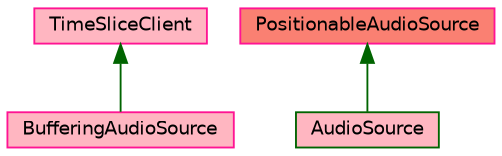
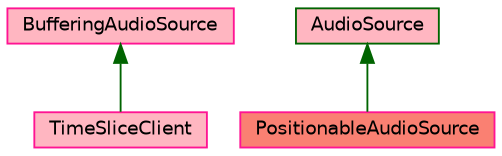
edge "BufferingAudioSource" -> "TimeSliceClient": reversed
edge "AudioSource" -> "PositionableAudioSource": reversed
